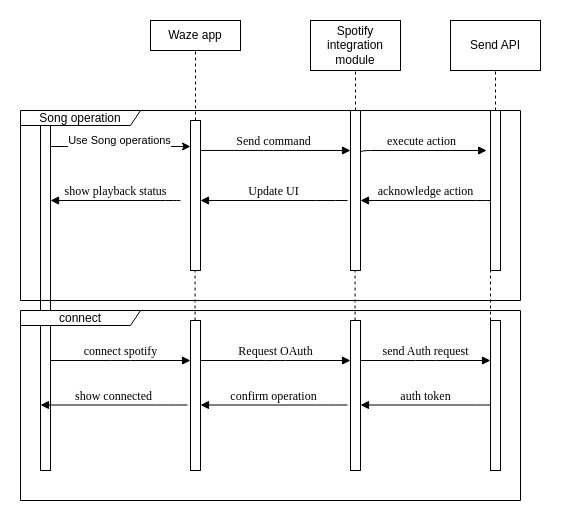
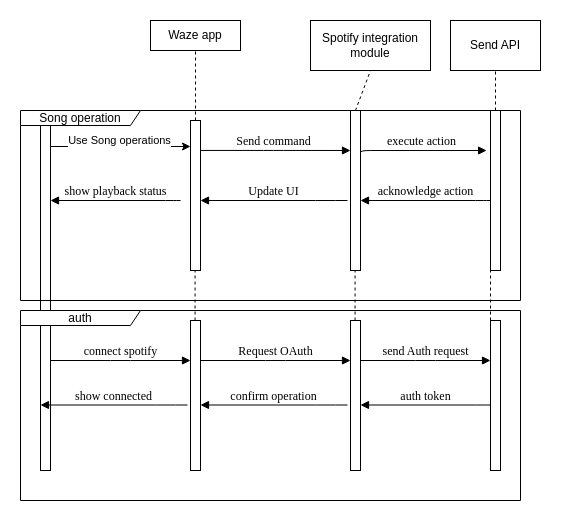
node "Spotify integration module": size 90x50 -> 120x50
node "connect": label "connect" -> "auth"
